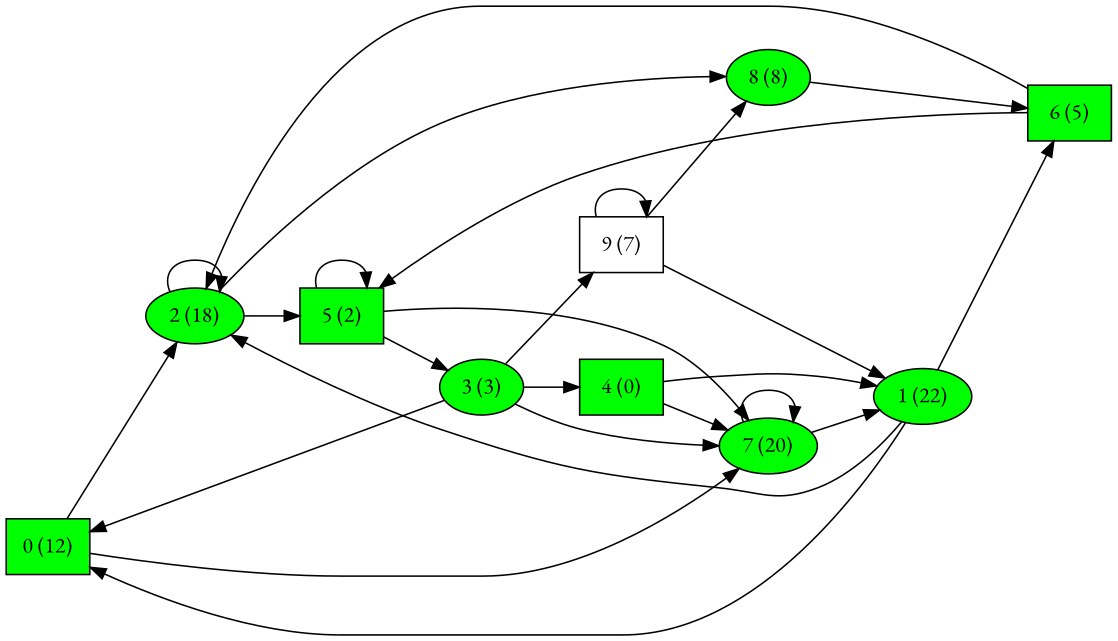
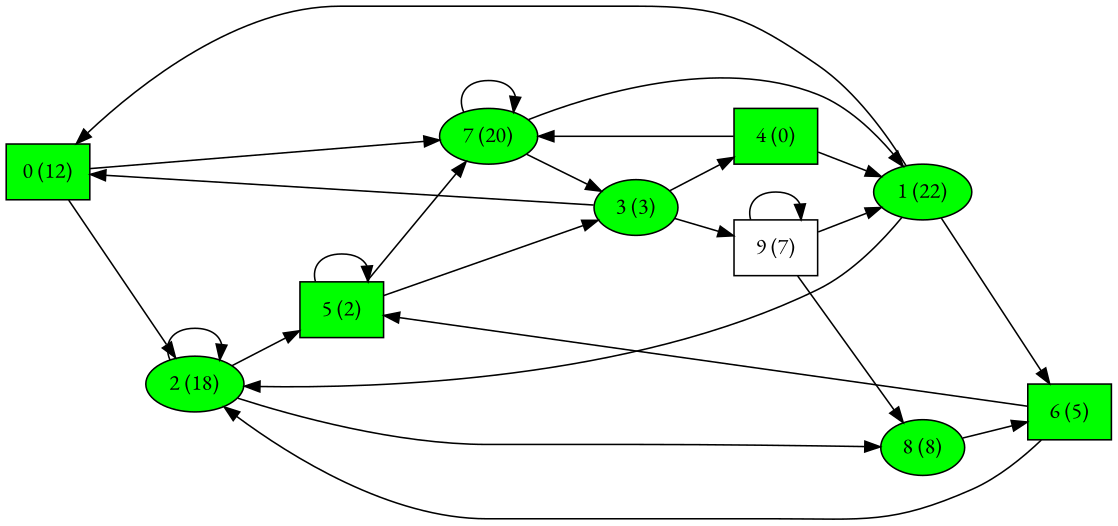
edge "3 (3)" -> "7 (20)": reversed
